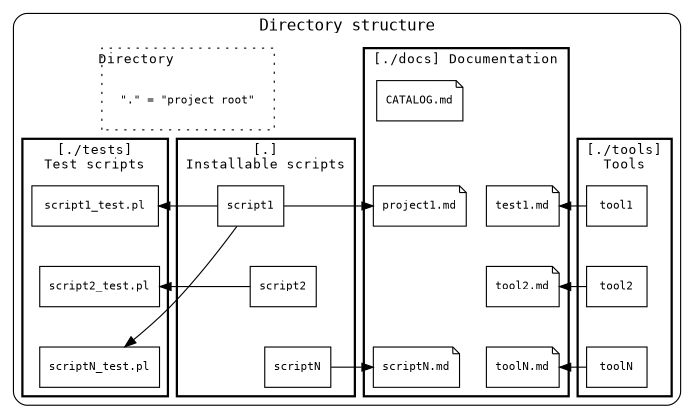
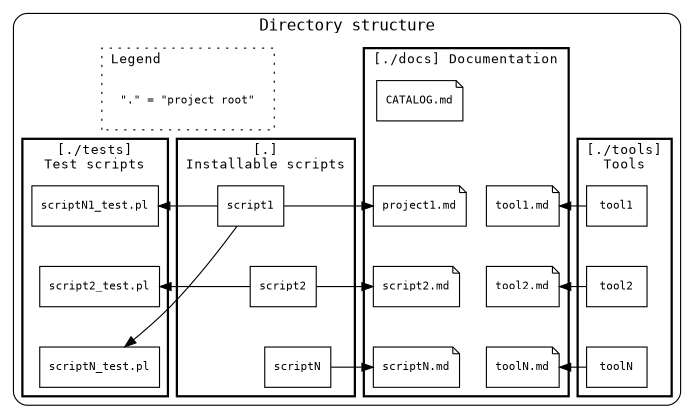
cluster "Directory": label "Directory" -> "Legend"
node "script1_test.pl": label "script1_test.pl" -> "scriptN1_test.pl"
node "test1.md": label "test1.md" -> "tool1.md"
node "script2.md": added
